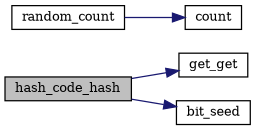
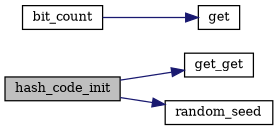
node "random_count": label "random_count" -> "bit_count"
node "count": label "count" -> "get"
node "hash_code_hash": label "hash_code_hash" -> "hash_code_init"
node "bit_seed": label "bit_seed" -> "random_seed"
